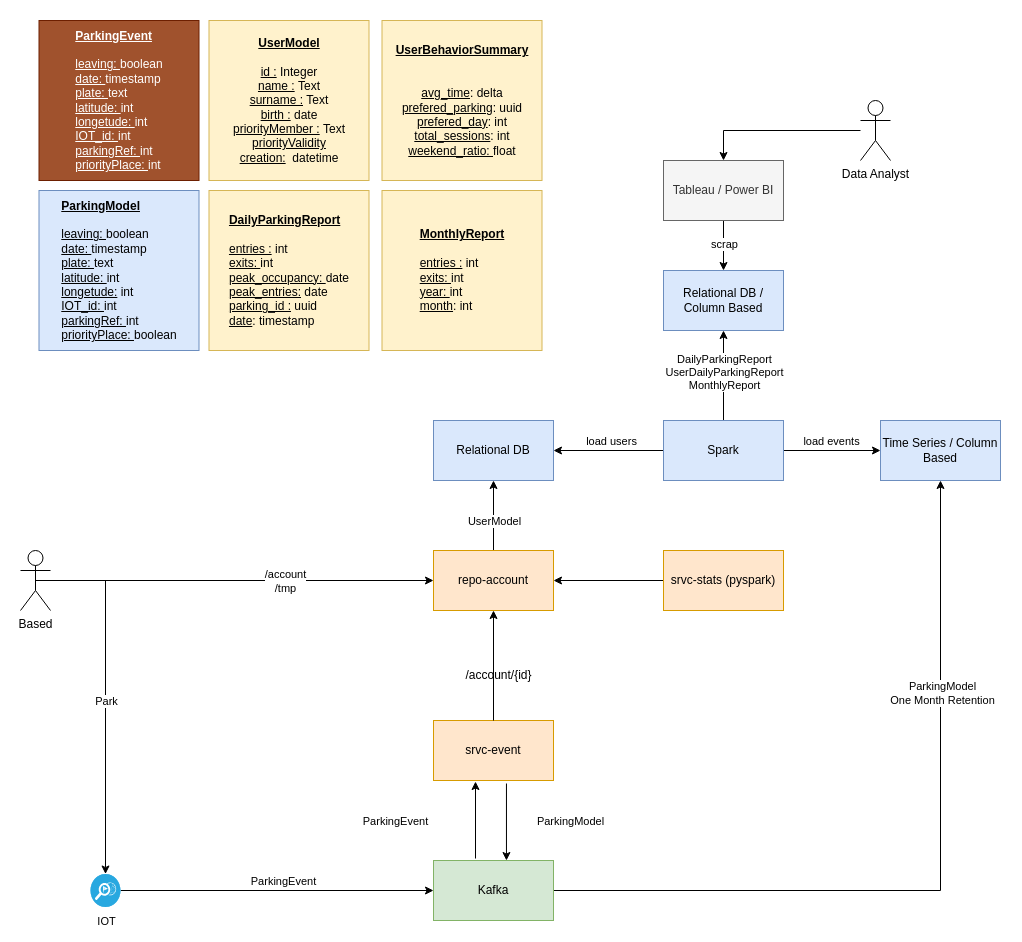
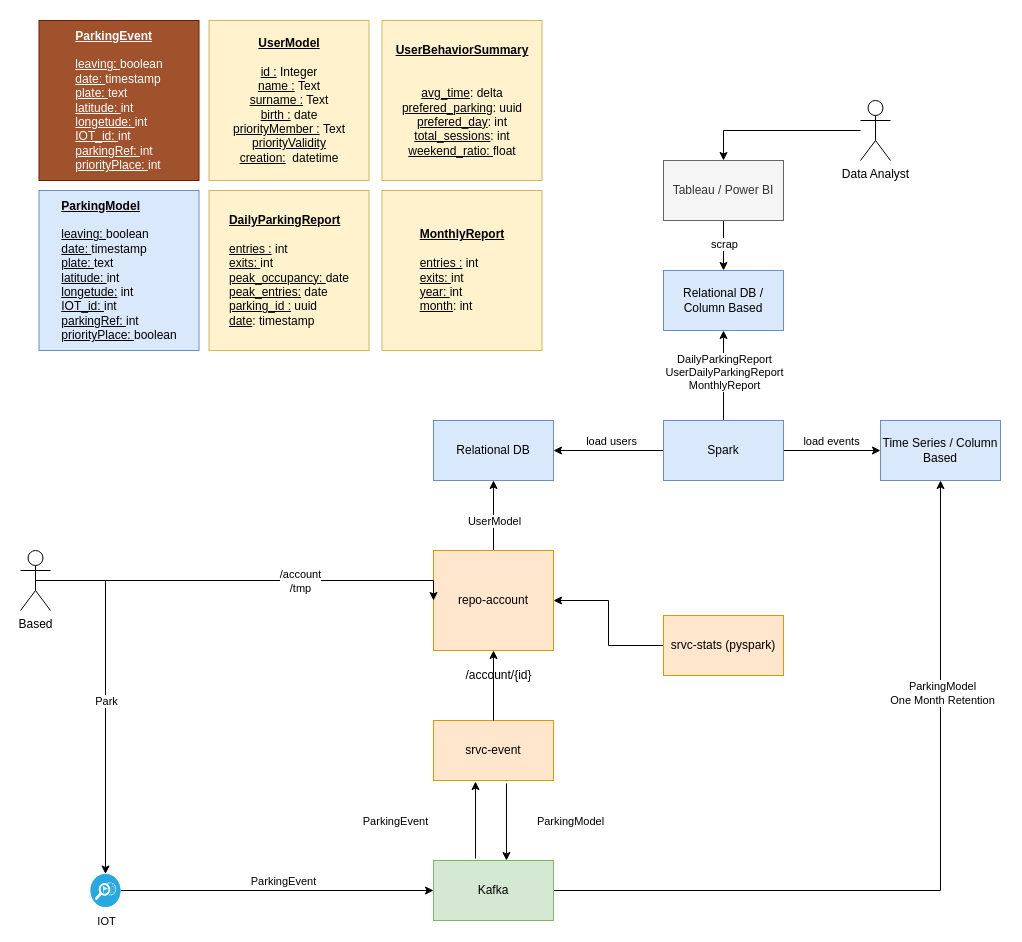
node "repo-account": size 120x60 -> 120x100
node "srvc-stats (pyspark)": moved (724, 581) -> (724, 646)
